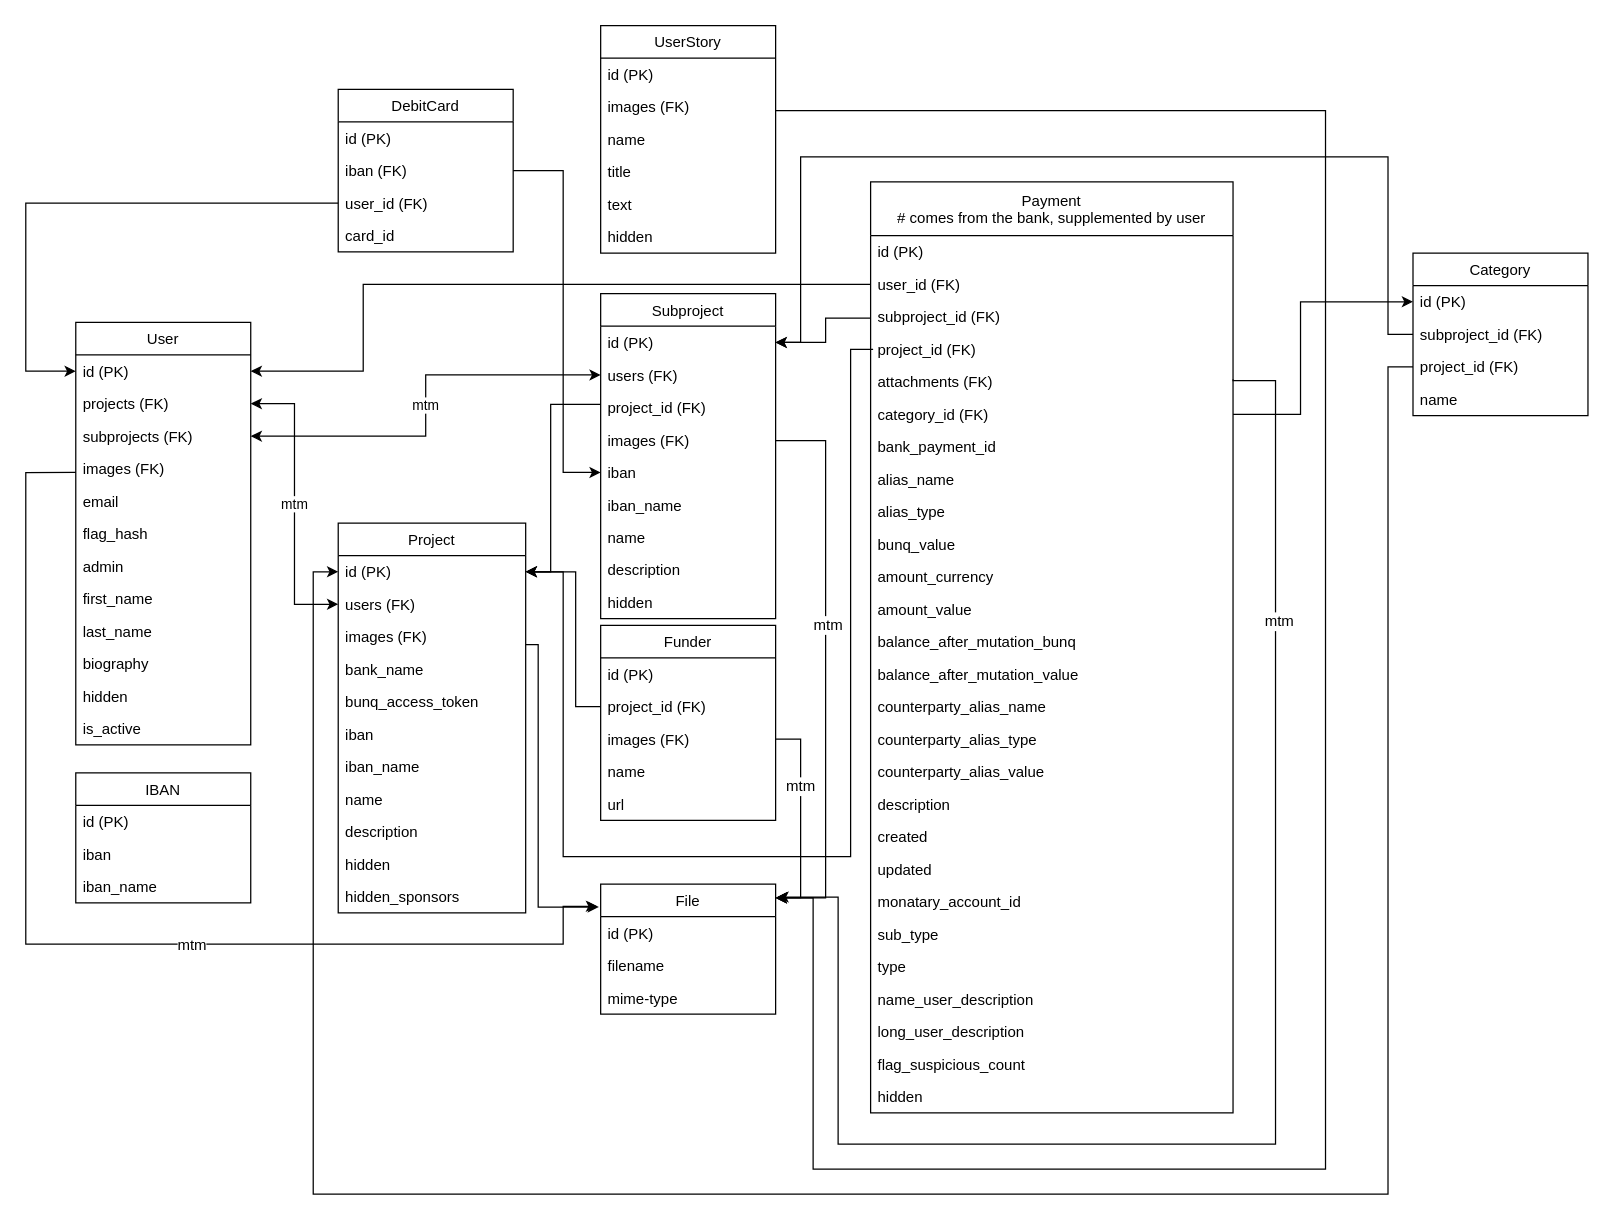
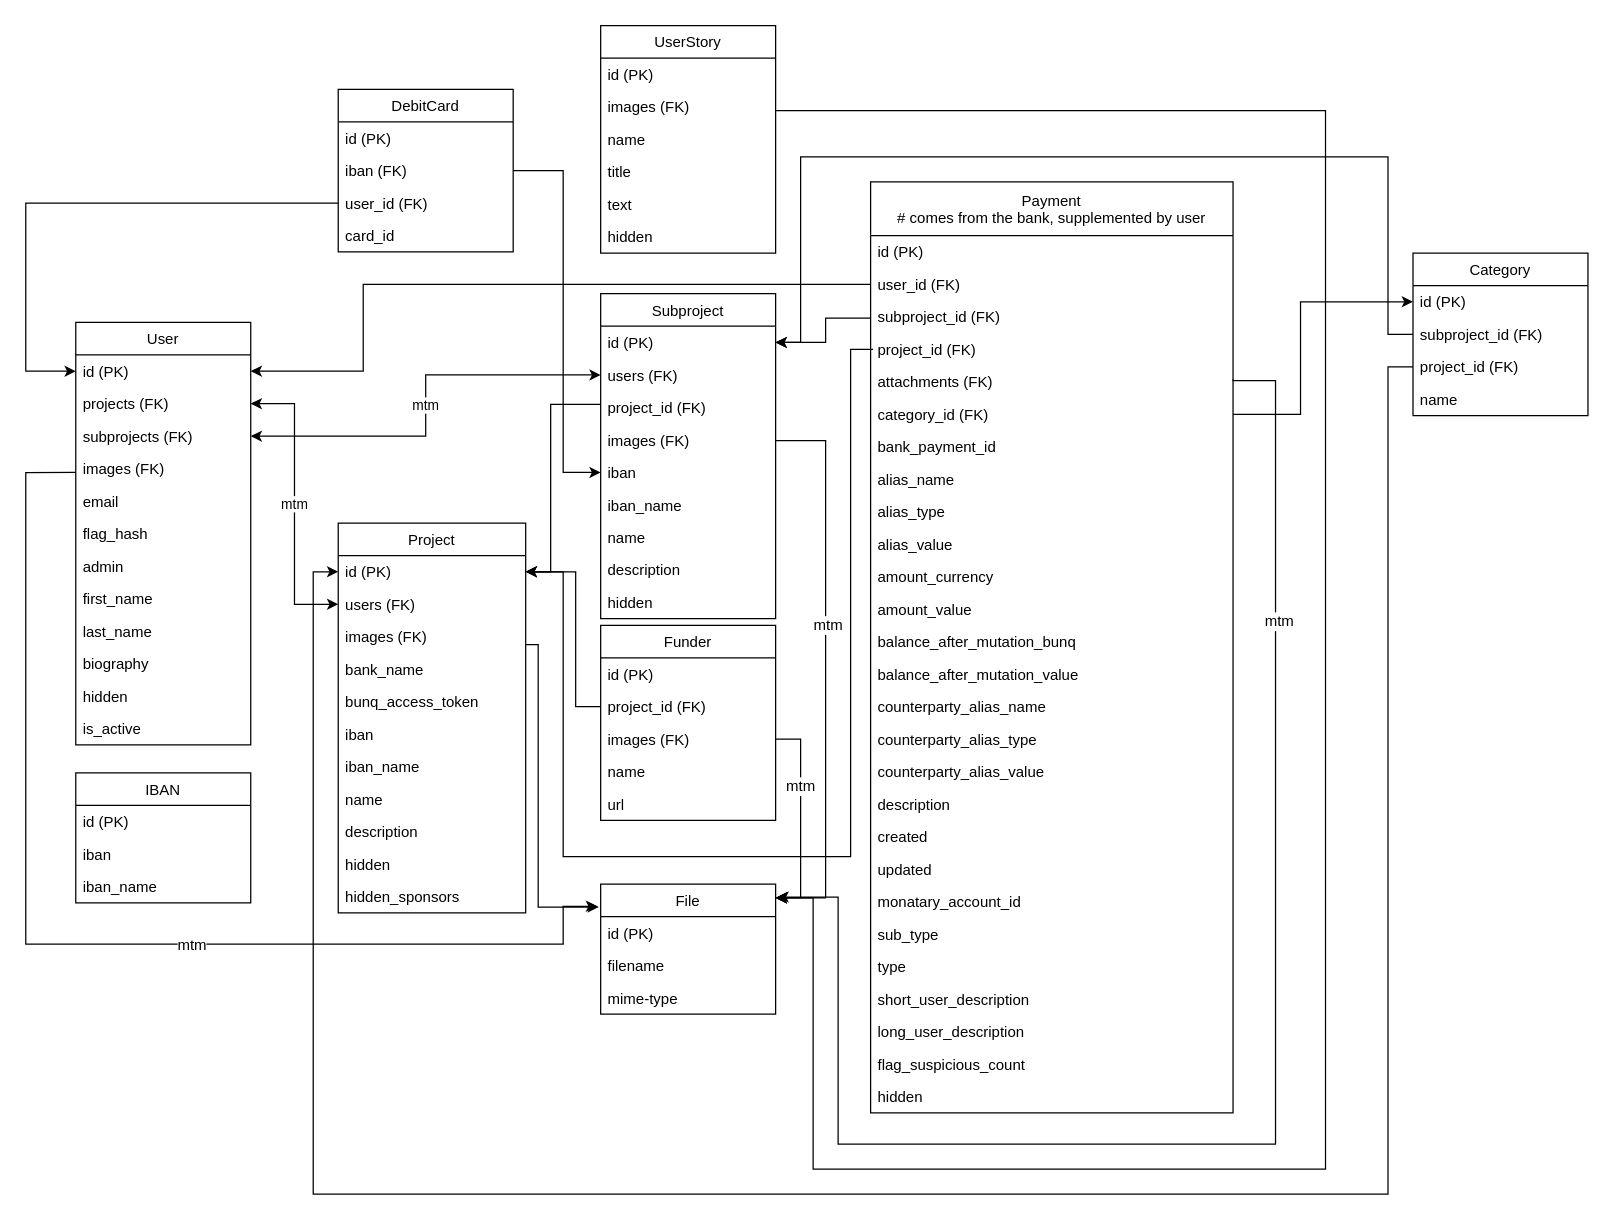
node "bunq_value": label "bunq_value" -> "alias_value"
node "name_user_description": label "name_user_description" -> "short_user_description"
